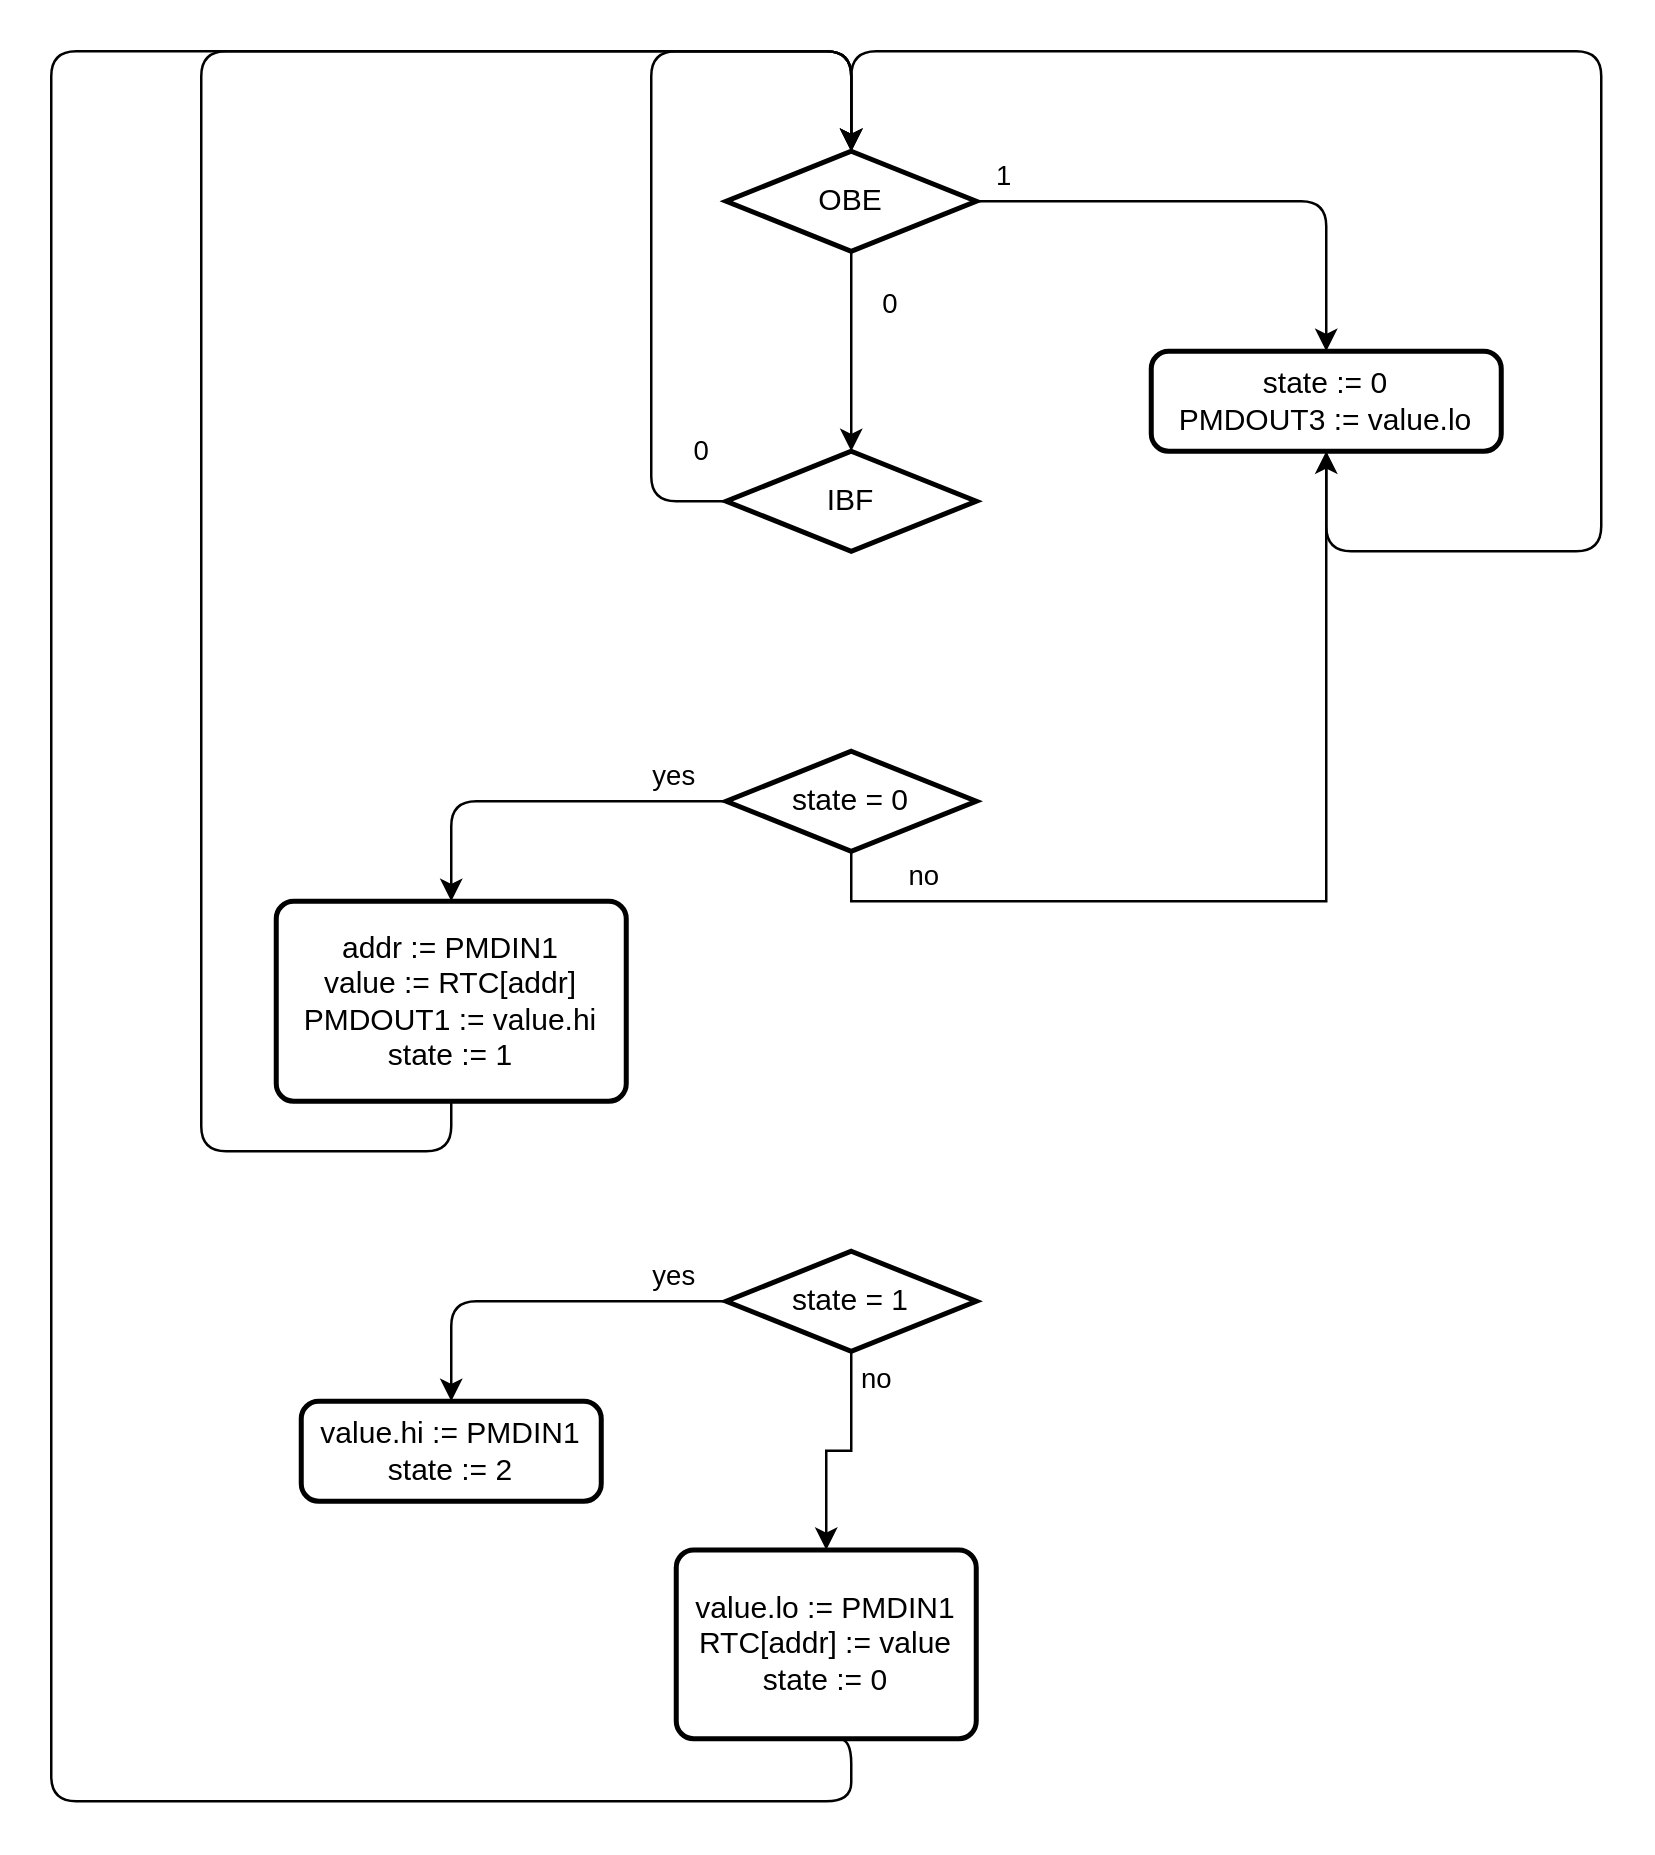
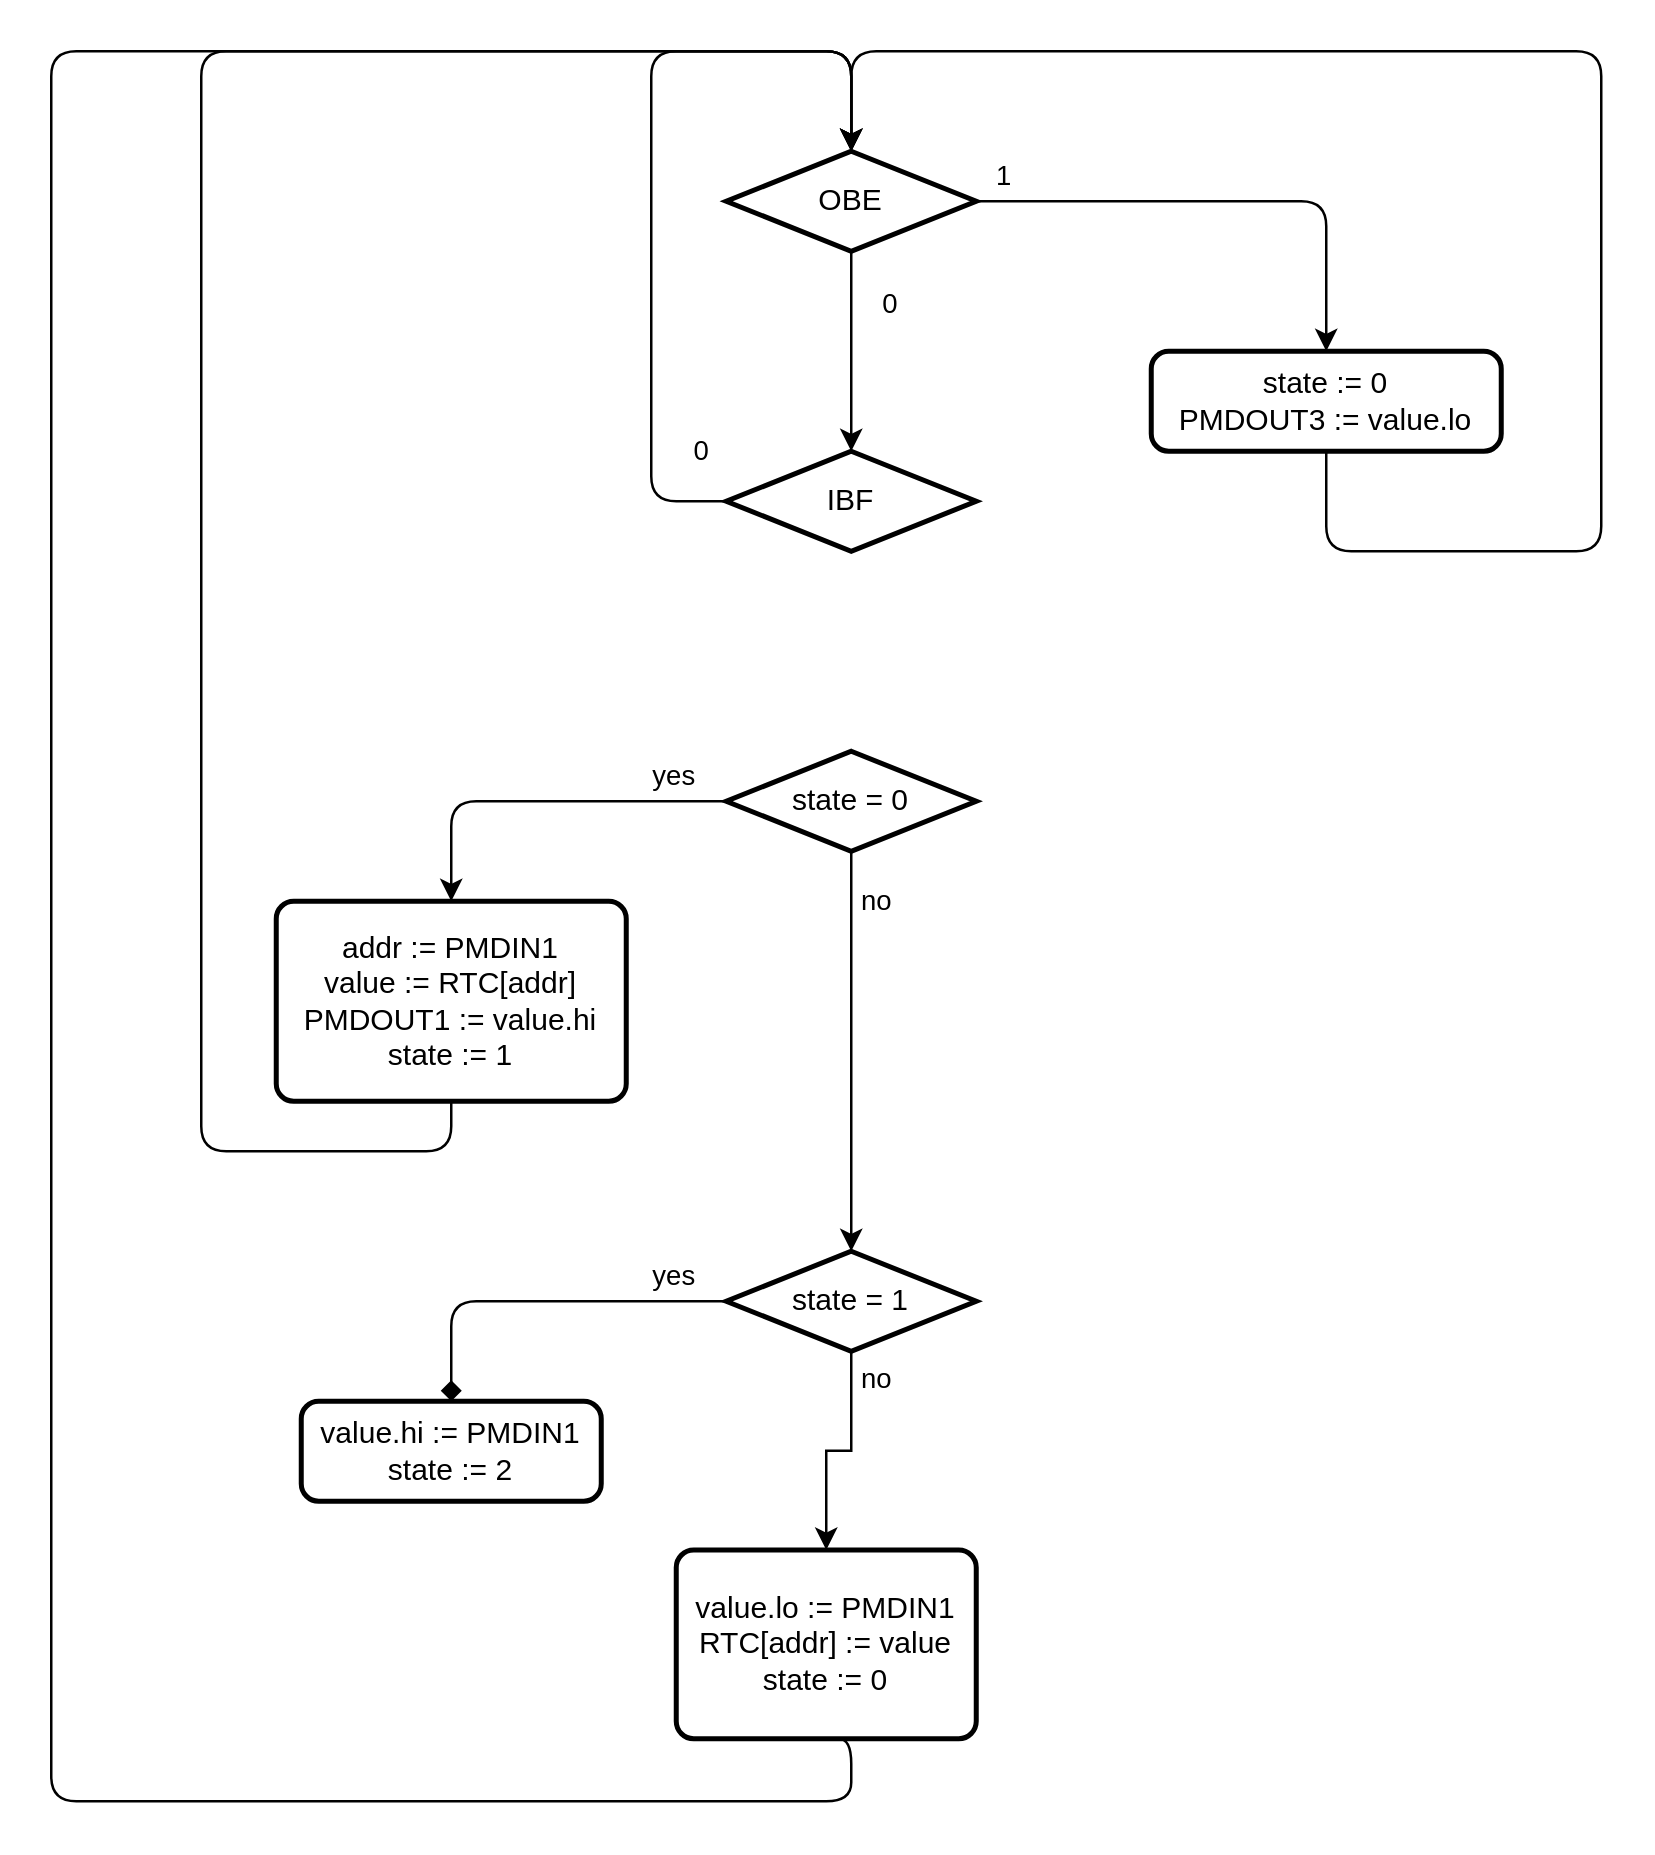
edge "state = 0" -> "state := 0 PMDOUT3 := value.lo": now "state = 0" -> "state = 1"
edge "state = 1" -> "value.hi := PMDIN1 state := 2": arrowhead classic -> diamond
